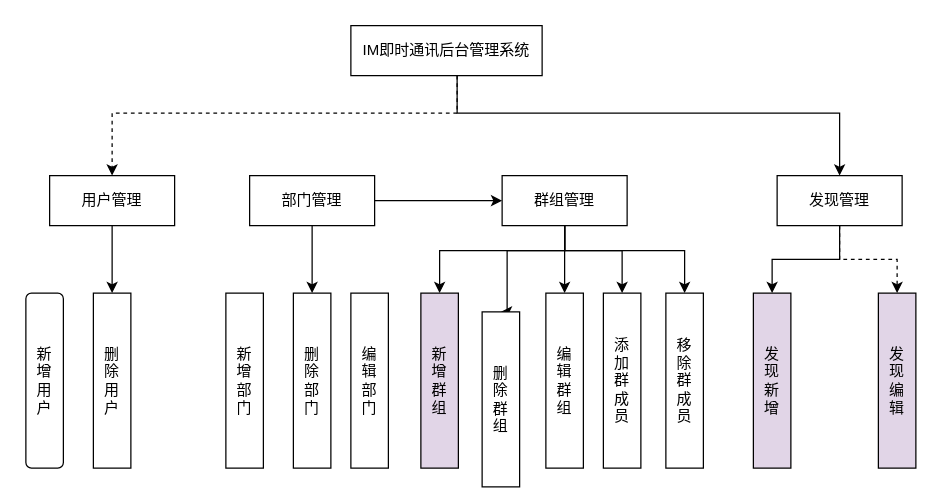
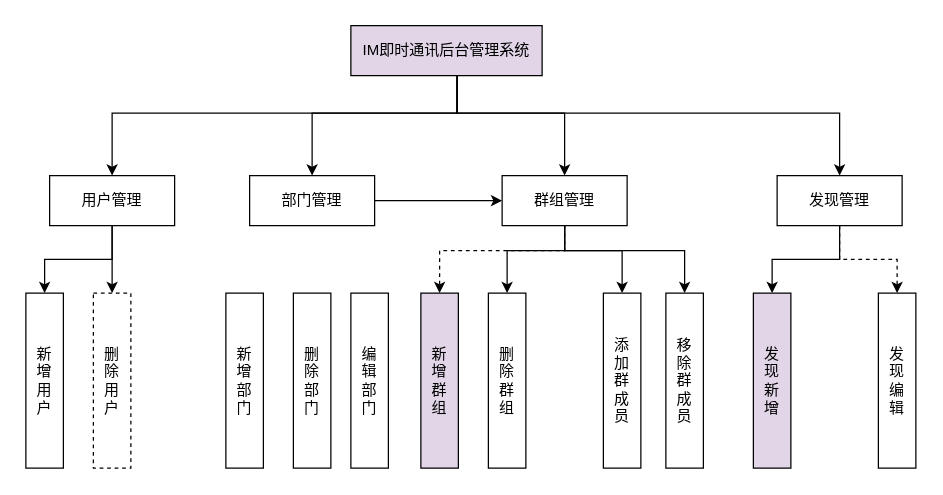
node "IM即时通讯后台管理系统": fillcolor #ffffff -> #e1d5e7
edge "IM即时通讯后台管理系统" -> "用户管理": style dashed -> solid
edge "IM即时通讯后台管理系统" -> "部门管理": added
edge "IM即时通讯后台管理系统" -> "群组管理": added
edge "群组管理" -> "新 增 群 组": style solid -> dashed
edge "部门管理" -> "删 除 部 门": removed
edge "用户管理" -> "新 增 用 户": added
edge "群组管理" -> "编 辑 群 组": removed
node "新 增 用 户": shape rounded rectangle -> rectangle
node "删 除 用 户": style solid -> dashed
node "编 辑 群 组": removed
node "发 现 编 辑": fillcolor #e1d5e7 -> #ffffff
node "删 除 群 组": moved (501, 399) -> (507, 381)
